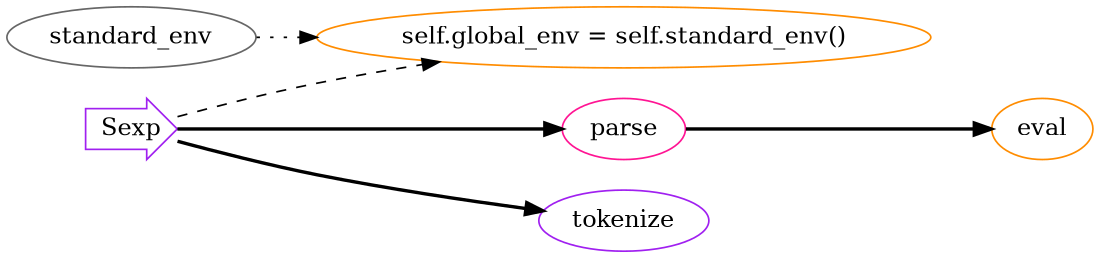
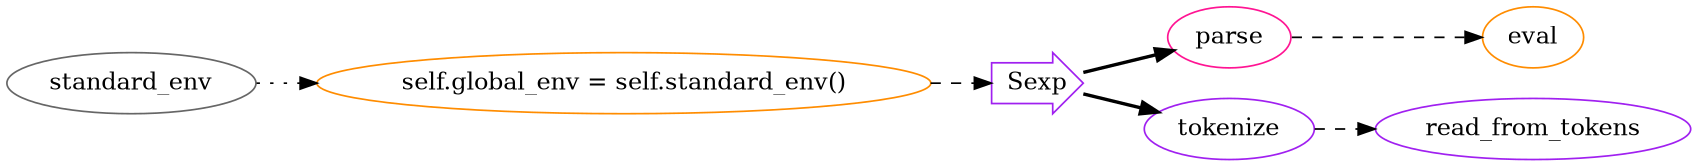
edge "Sexp" -> "self.global_env = self.standard_env()": reversed
edge "parse" -> "eval": style bold -> dashed
node "read_from_tokens": added
